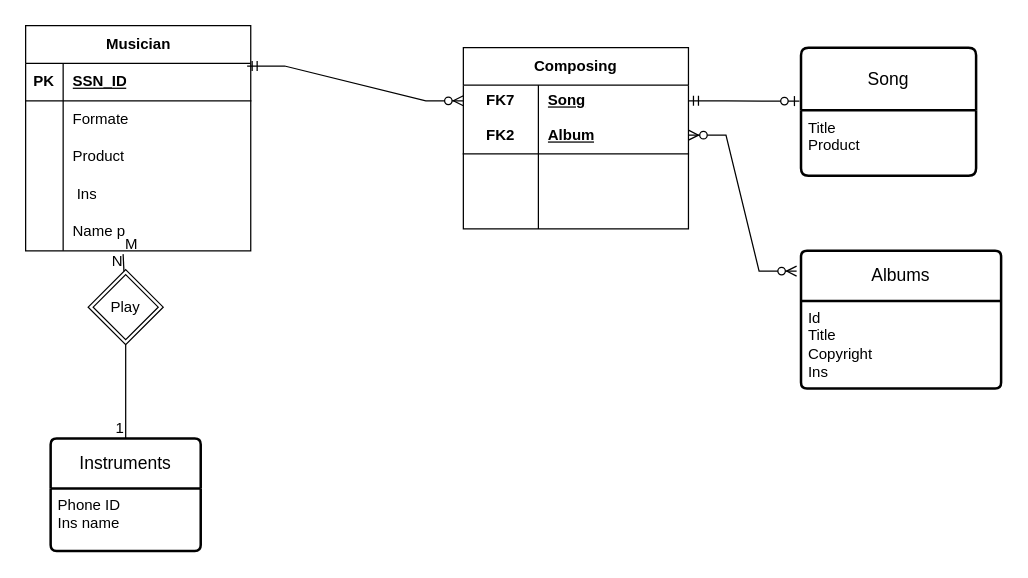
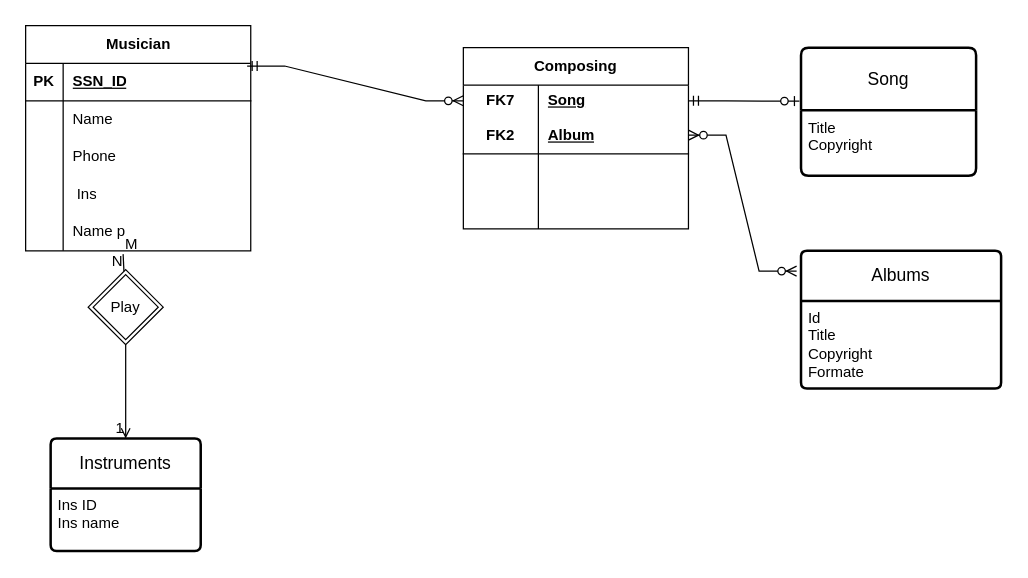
node "Formate": label "Formate" -> "Name"
node "Title Product": label "Title Product" -> "Title Copyright"
node "Product": label "Product" -> "Phone"
node "Id Title Copyright Ins": label "Id Title Copyright Ins" -> "Id Title Copyright Formate"
edge "Play" -- "Instruments": arrowhead none -> open
node "Phone ID Ins name": label "Phone ID Ins name" -> "Ins ID Ins name"
